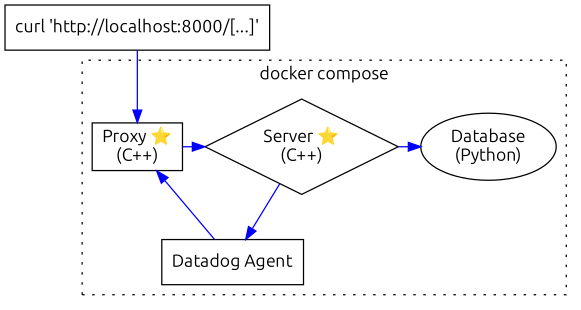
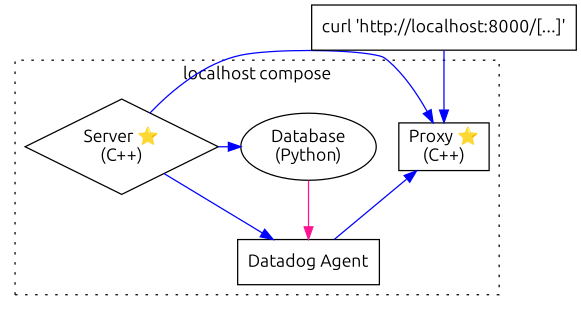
cluster "docker compose": label "docker compose" -> "localhost compose"
edge "Proxy ⭐ (C++)" -> "Server ⭐ (C++)": reversed
edge "Database (Python)" -> "Datadog Agent": added
